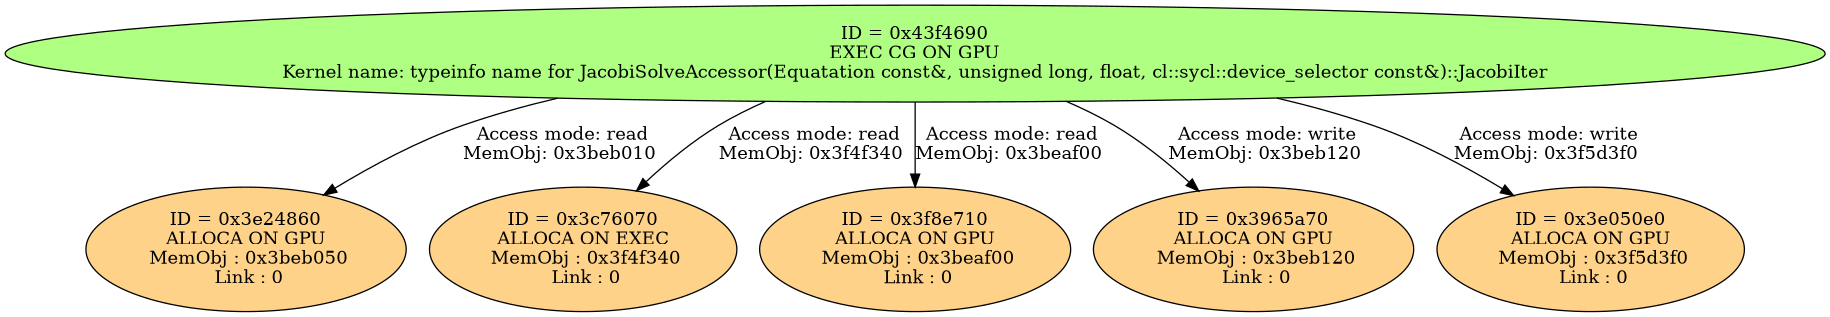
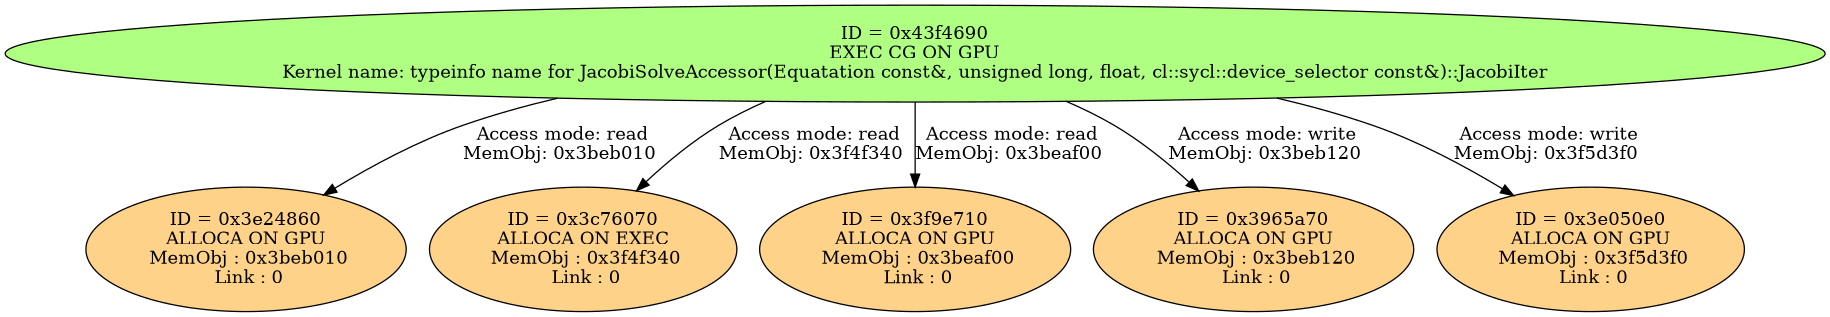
node "ID = 0x3e24860 ALLOCA ON GPU MemObj : 0x3beb050 Link : 0": label "ID = 0x3e24860 ALLOCA ON GPU MemObj : 0x3beb050 Link : 0" -> "ID = 0x3e24860 ALLOCA ON GPU MemObj : 0x3beb010 Link : 0"
node "ID = 0x3f8e710 ALLOCA ON GPU MemObj : 0x3beaf00 Link : 0": label "ID = 0x3f8e710 ALLOCA ON GPU MemObj : 0x3beaf00 Link : 0" -> "ID = 0x3f9e710 ALLOCA ON GPU MemObj : 0x3beaf00 Link : 0"
